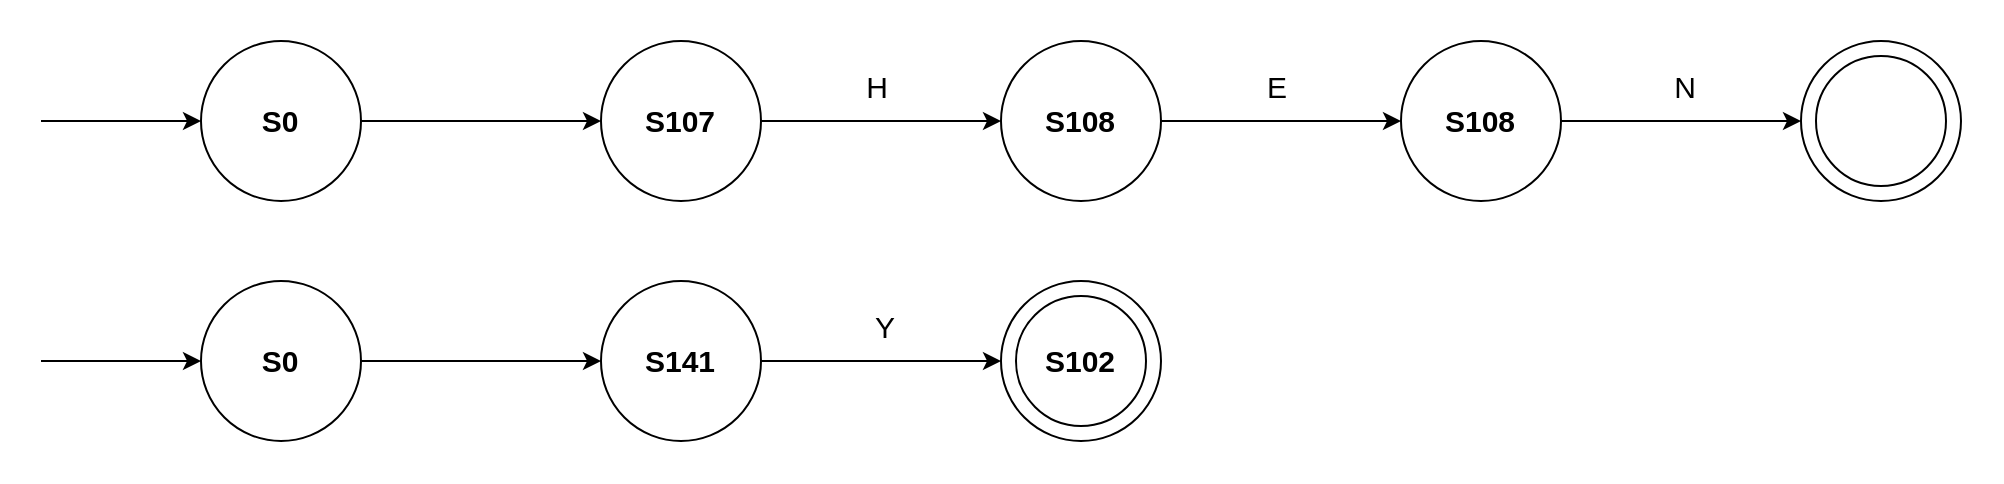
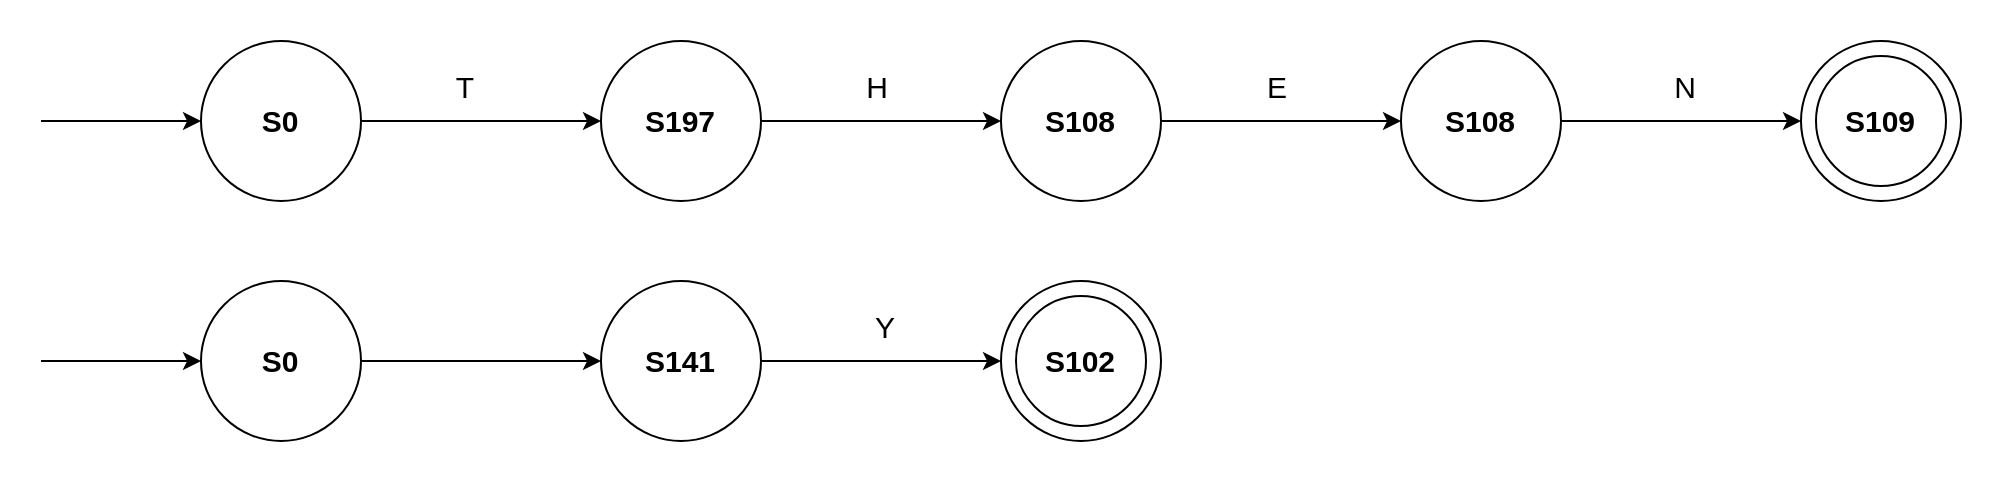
node "T": added
node "S107": label "S107" -> "S197"
node "S109": added
